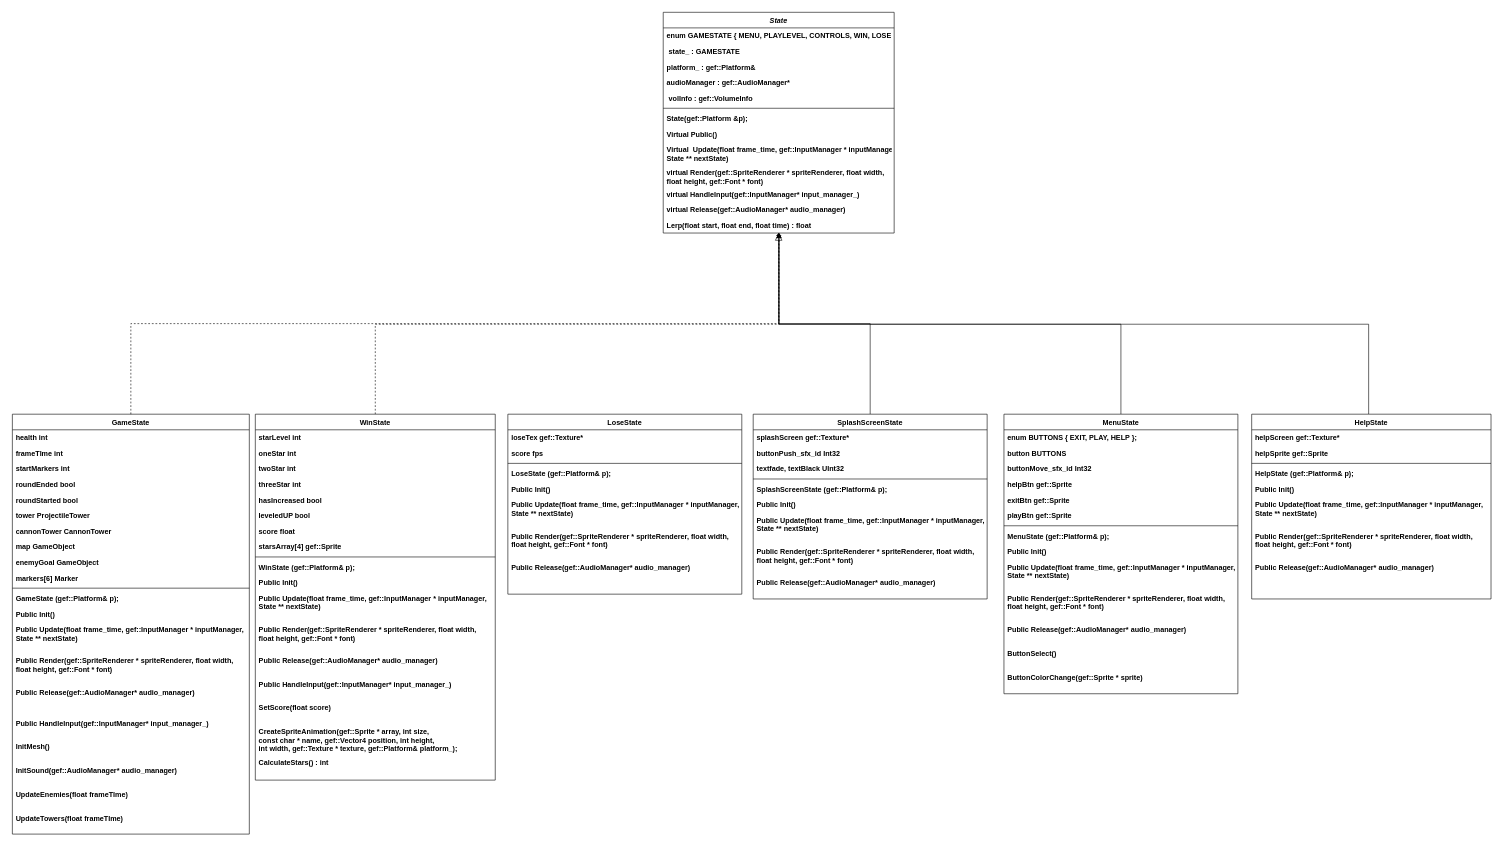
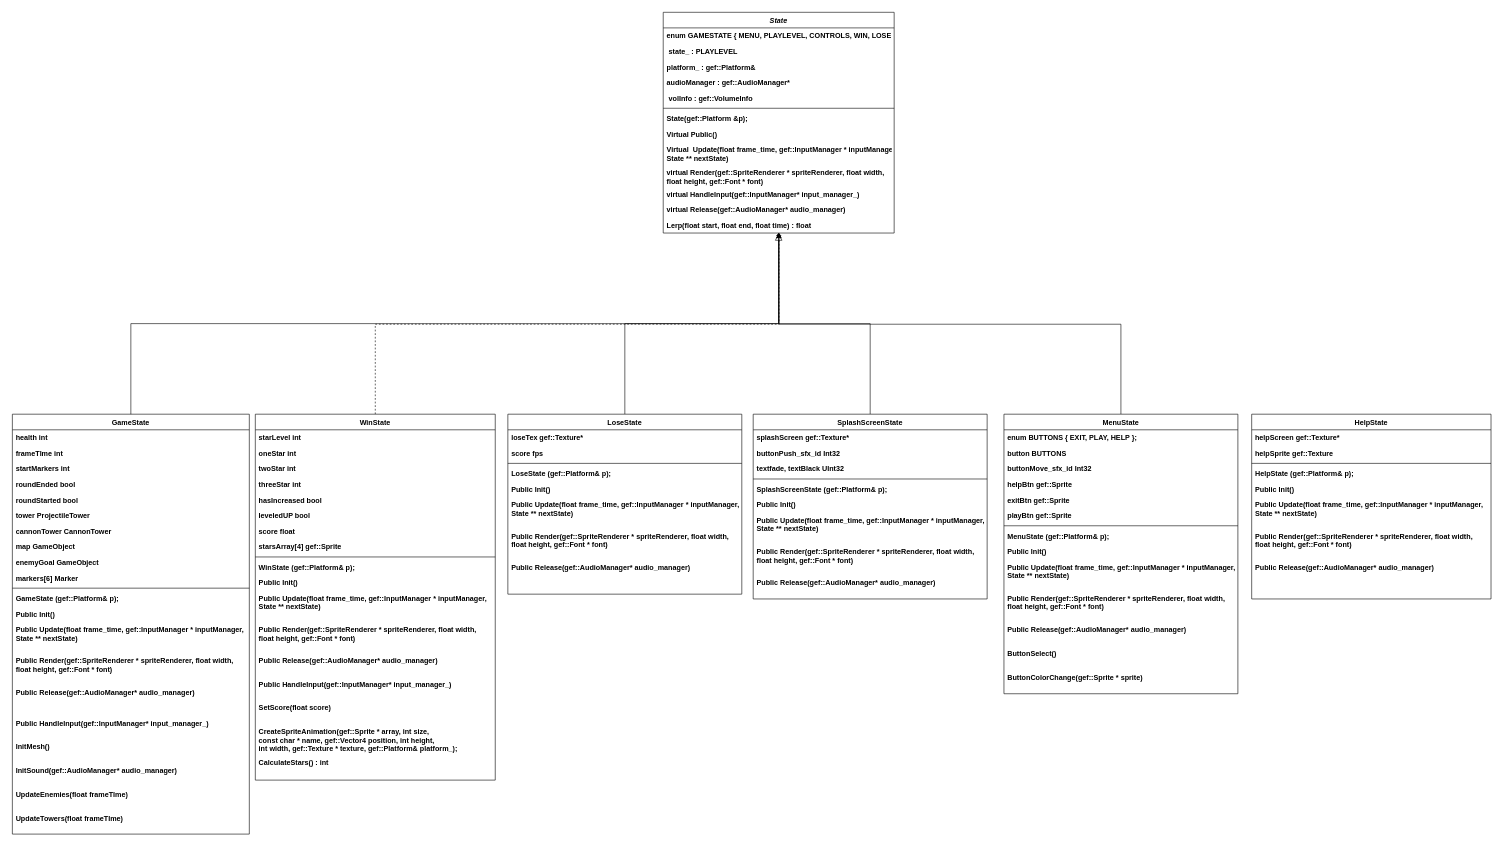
node "state_ : GAMESTATE": label "state_ : GAMESTATE" -> "state_ : PLAYLEVEL"
edge "GameState" -> "State": style dashed -> solid
edge "HelpState" -> "State": removed
edge "LoseState" -> "State": added
node "helpSprite gef::Sprite": label "helpSprite gef::Sprite" -> "helpSprite gef::Texture"
